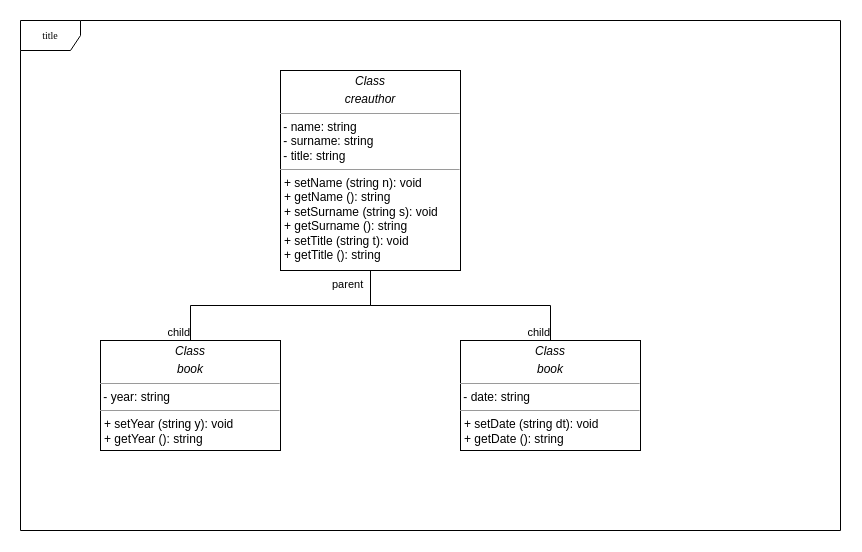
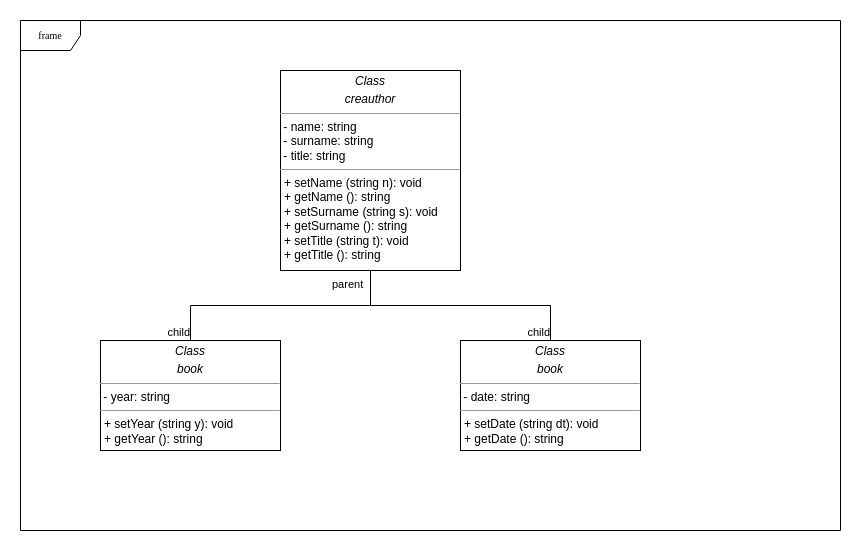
node "title": label "title" -> "frame"
